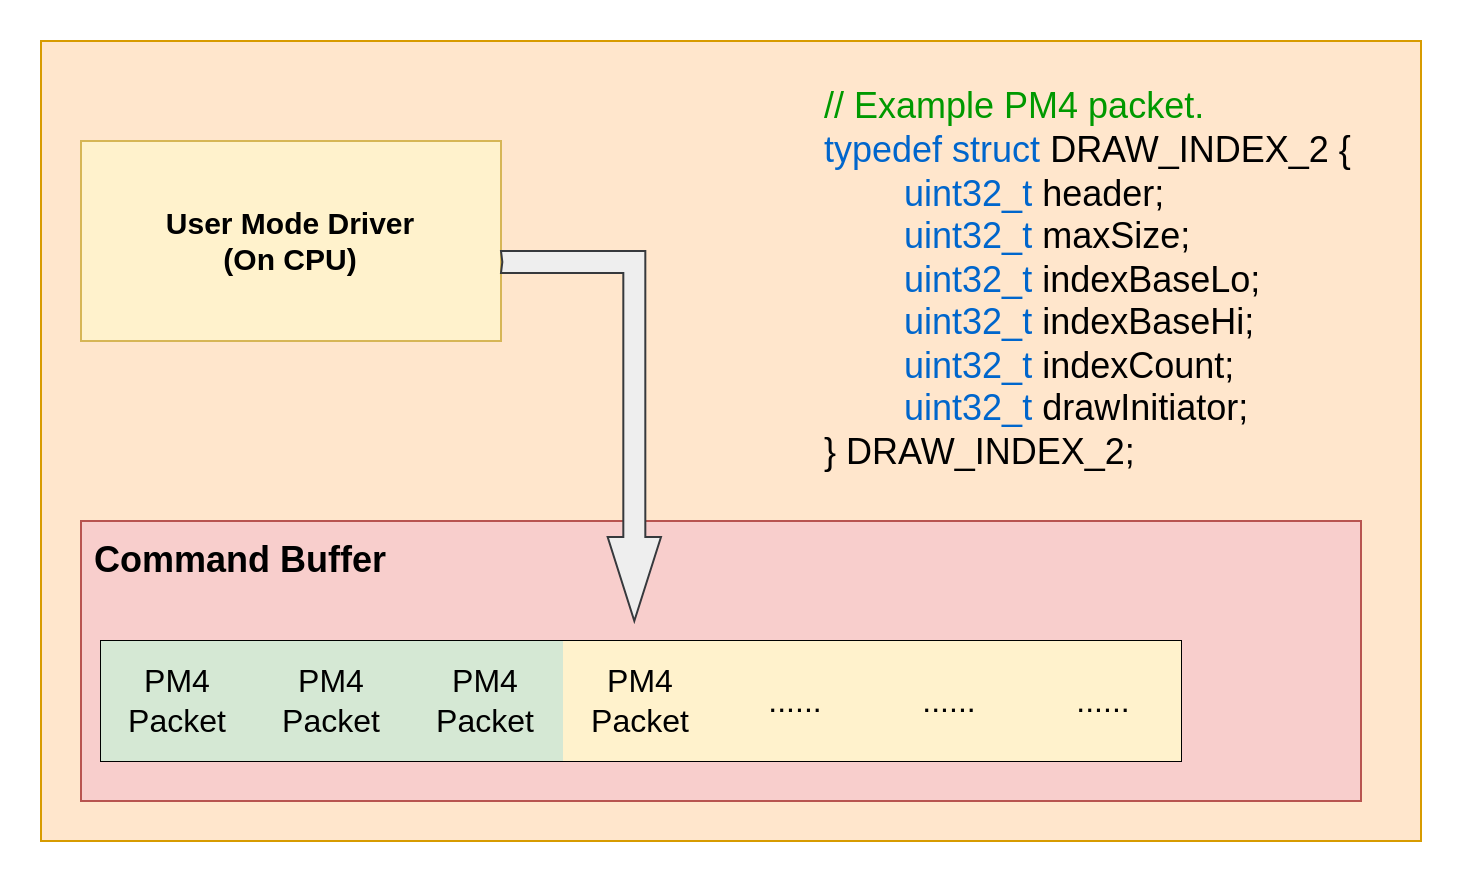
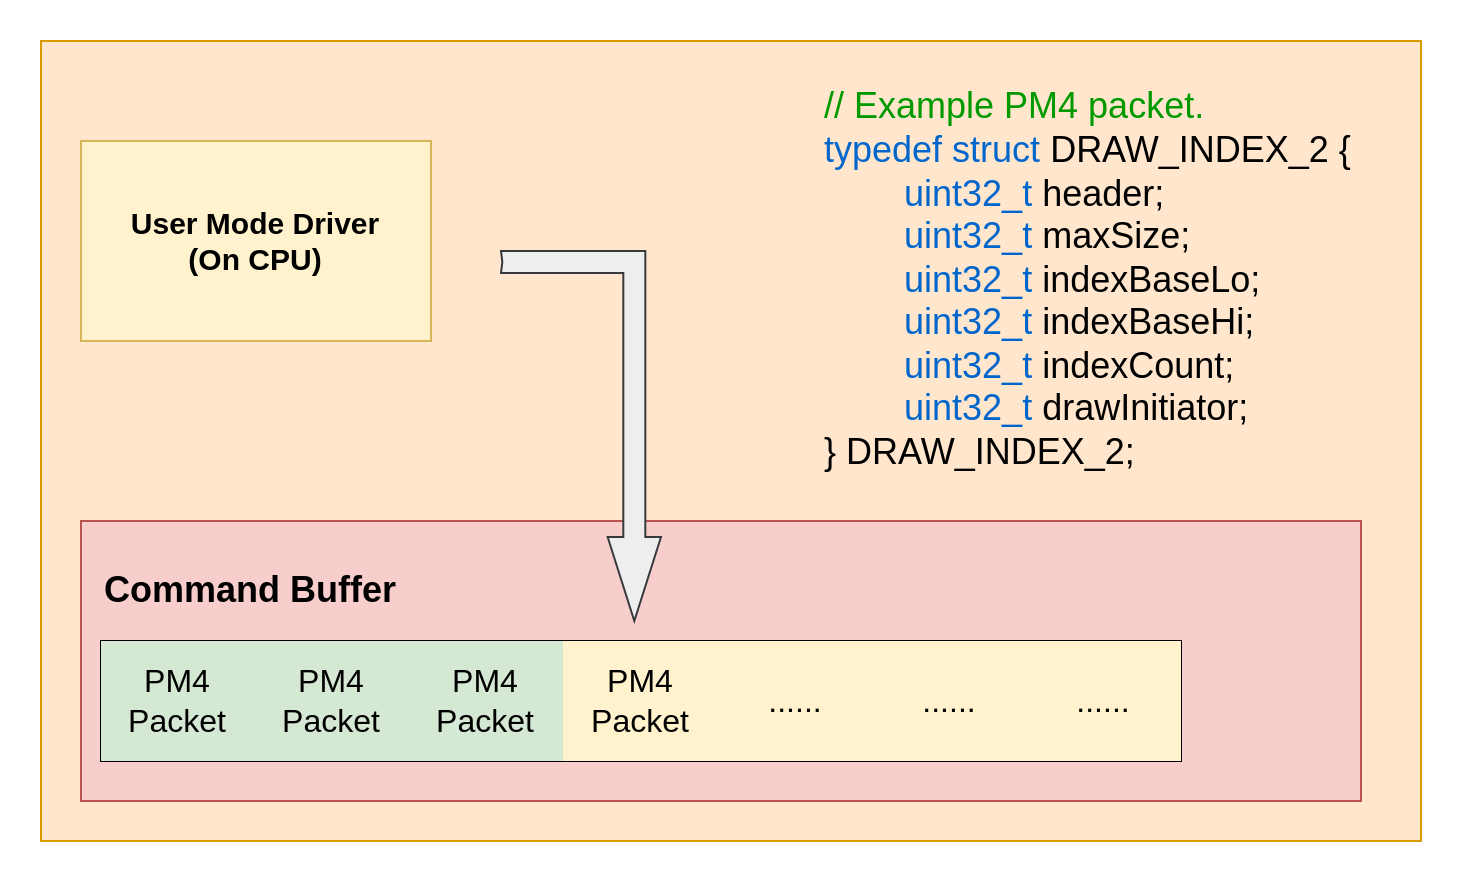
node "User Mode Driver (On CPU)": size 420x200 -> 350x200
node "Command Buffer": moved (241, 561) -> (251, 591)
